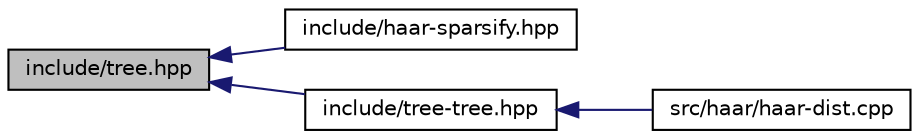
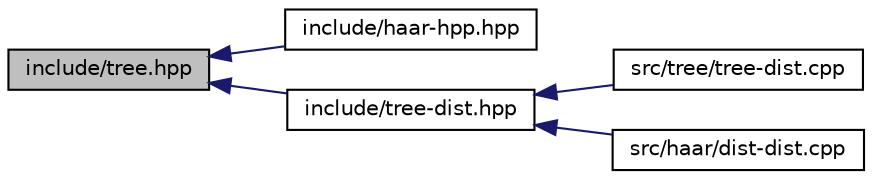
node "include/haar-sparsify.hpp": label "include/haar-sparsify.hpp" -> "include/haar-hpp.hpp"
node "src/tree/tree-dist.cpp": added
node "include/tree-tree.hpp": label "include/tree-tree.hpp" -> "include/tree-dist.hpp"
node "src/haar/haar-dist.cpp": label "src/haar/haar-dist.cpp" -> "src/haar/dist-dist.cpp"
